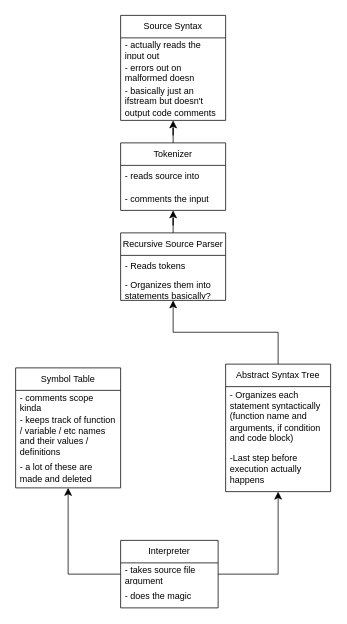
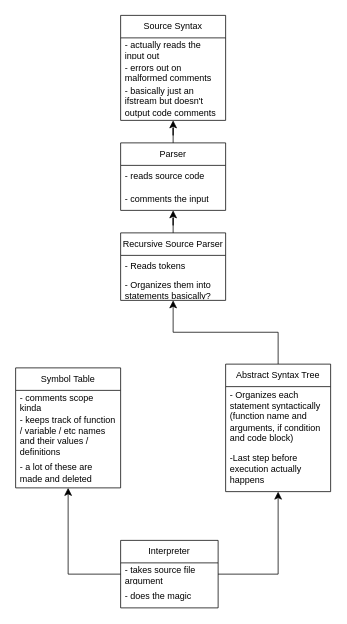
node "- errors out on malformed doesn": label "- errors out on malformed doesn" -> "- errors out on malformed comments"
node "Tokenizer": label "Tokenizer" -> "Parser"
node "- reads source into": label "- reads source into" -> "- reads source code"
